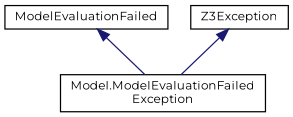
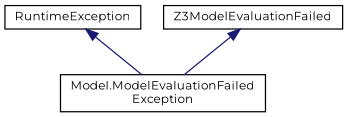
node "ModelEvaluationFailed": label "ModelEvaluationFailed" -> "RuntimeException"
node "Z3Exception": label "Z3Exception" -> "Z3ModelEvaluationFailed"
